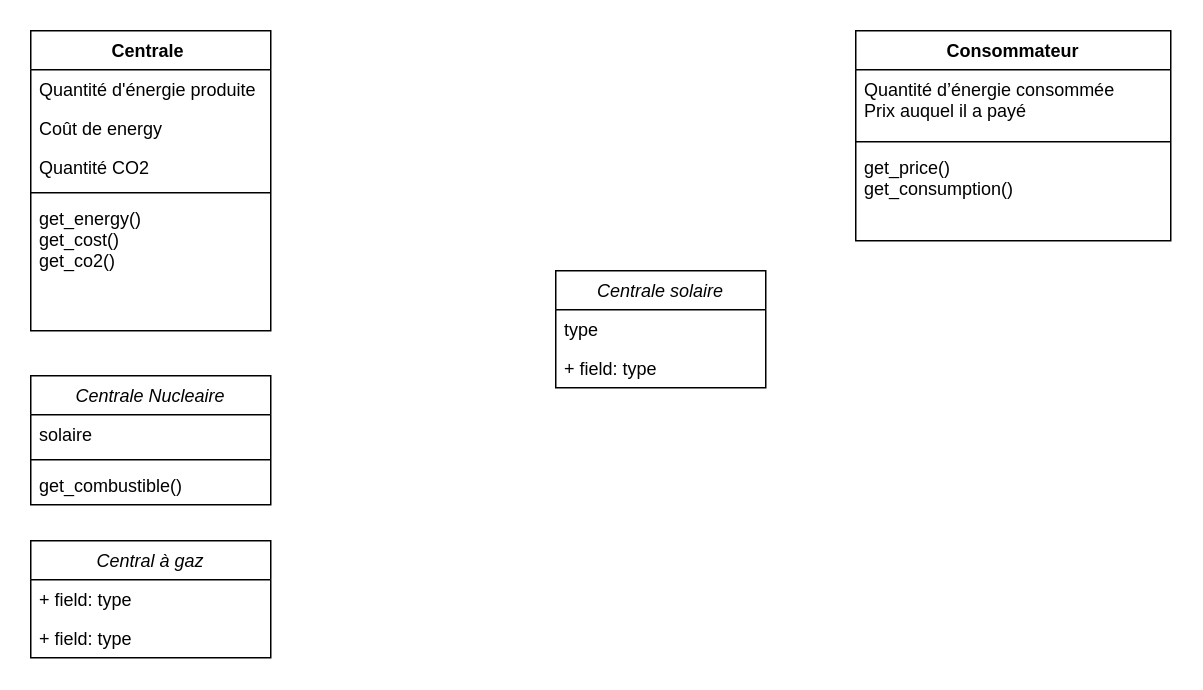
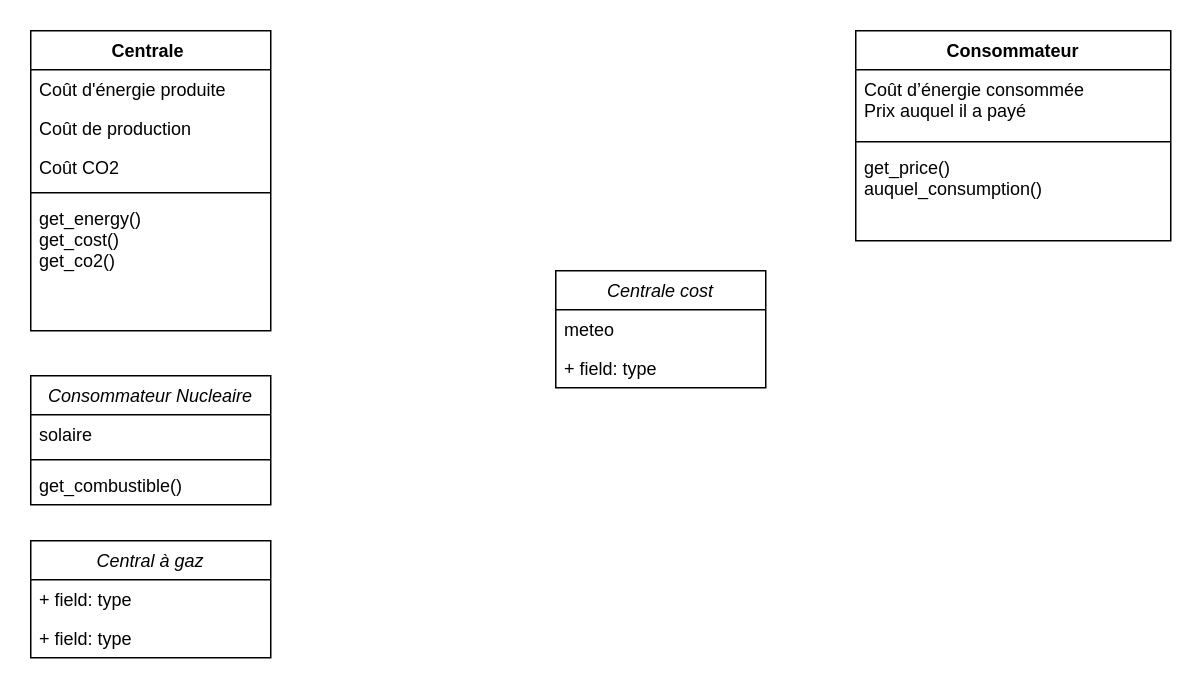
node "Quantité d'énergie produite": label "Quantité d'énergie produite" -> "Coût d'énergie produite"
node "Quantité d’énergie consommée Prix auquel il a payé": label "Quantité d’énergie consommée Prix auquel il a payé" -> "Coût d’énergie consommée Prix auquel il a payé"
node "Coût de energy": label "Coût de energy" -> "Coût de production"
node "Quantité CO2": label "Quantité CO2" -> "Coût CO2"
node "get_price() get_consumption()": label "get_price() get_consumption()" -> "get_price() auquel_consumption()"
node "Centrale solaire": label "Centrale solaire" -> "Centrale cost"
node "type": label "type" -> "meteo"
node "Centrale Nucleaire": label "Centrale Nucleaire" -> "Consommateur Nucleaire"
